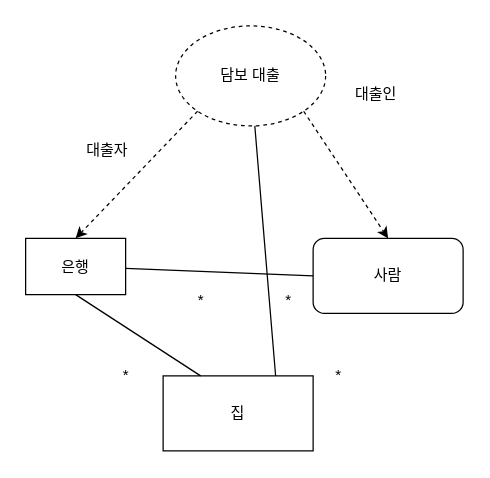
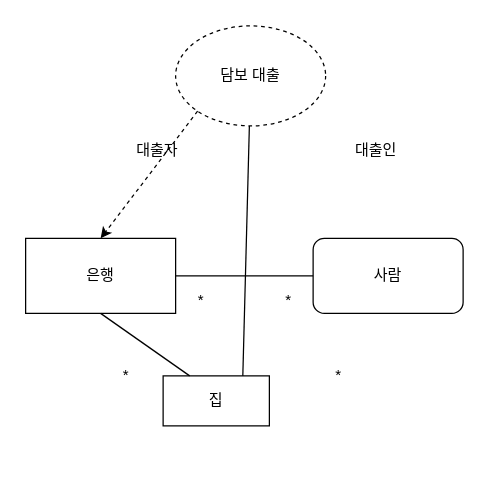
node "대출인": moved (376, 94) -> (376, 151)
node "대출자": moved (107, 151) -> (157, 151)
edge "담보 대출" -> "사람": removed
node "은행": size 100x56 -> 150x75
node "집": size 150x75 -> 106x50
